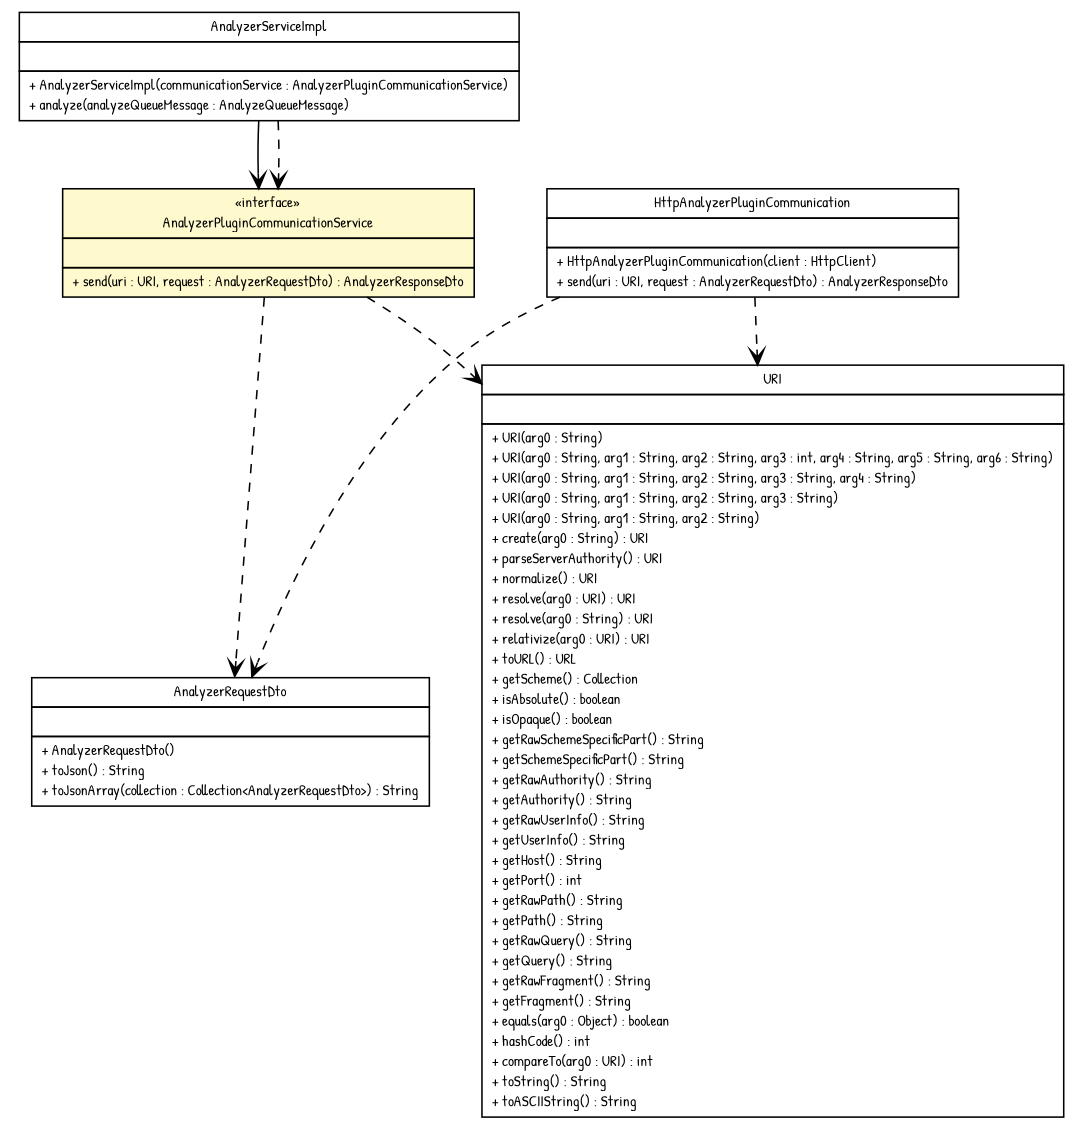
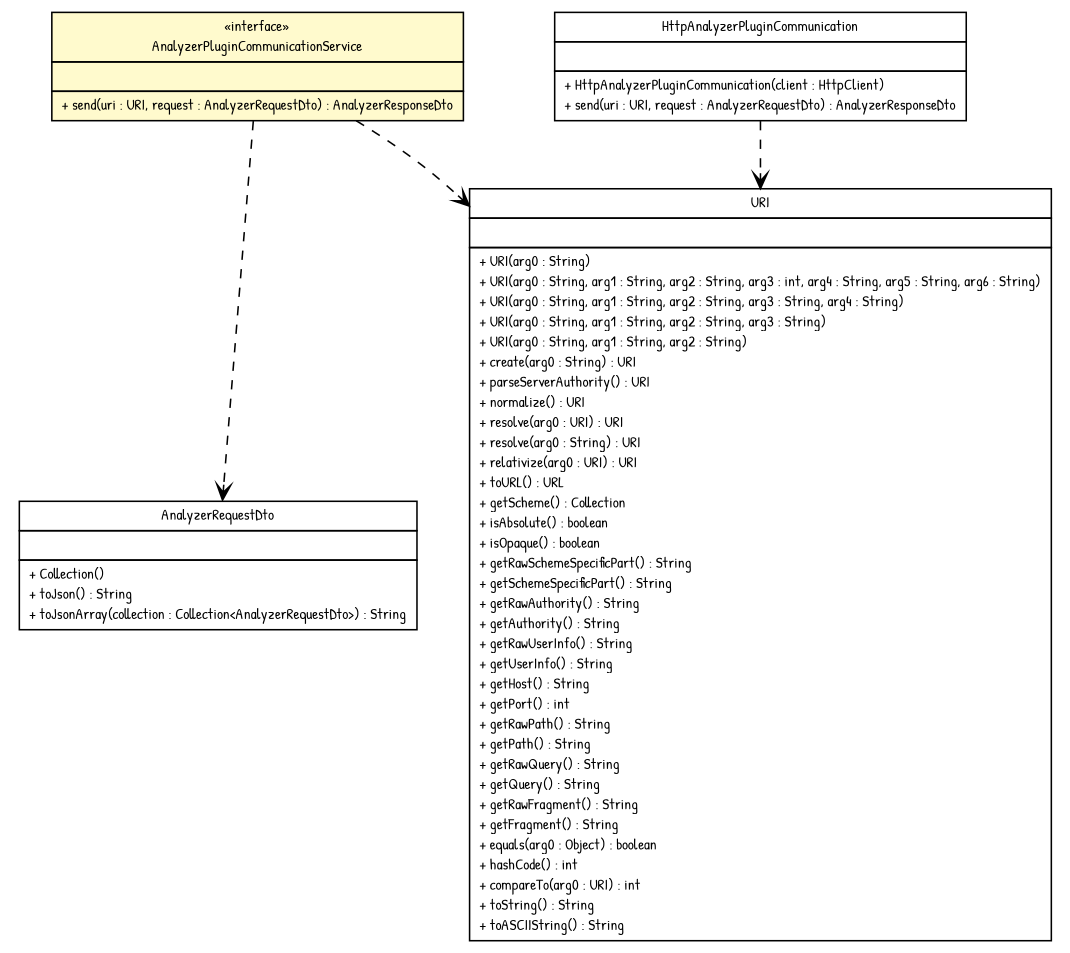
node "AnalyzerServiceImpl": removed
edge "HttpAnalyzerPluginCommunication" -> "AnalyzerRequestDto": removed
node "AnalyzerRequestDto": text "+ AnalyzerRequestDto()" -> "+ Collection()"
